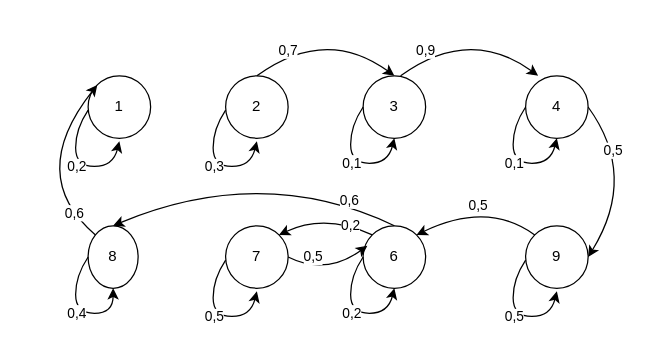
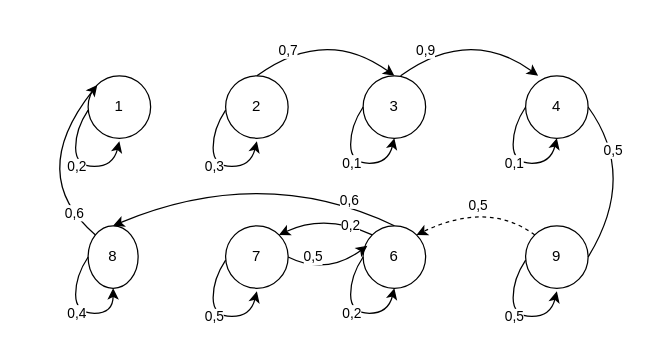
edge "4" -> "9": arrowhead classic -> none
edge "9" -> "6": style solid -> dashed
